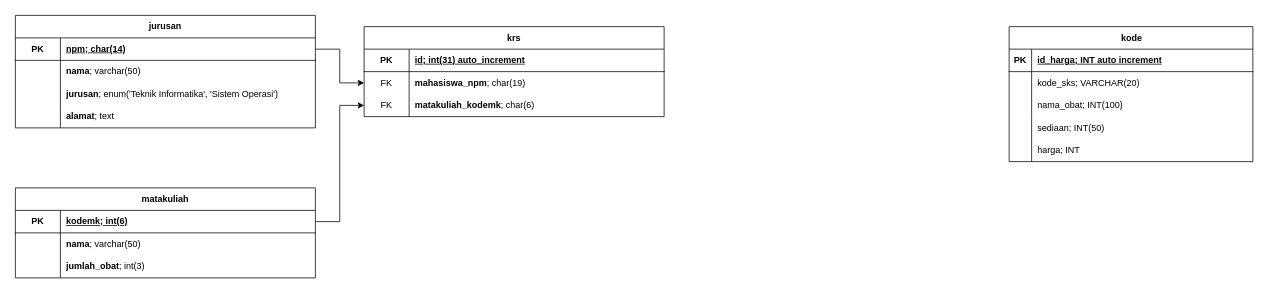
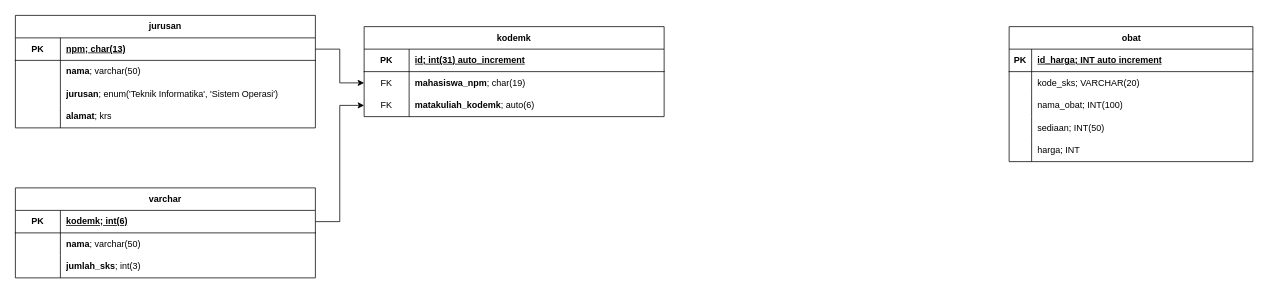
node "krs": label "krs" -> "kodemk"
node "kode": label "kode" -> "obat"
node "npm; char(14)": label "npm; char(14)" -> "npm; char(13)"
node "matakuliah_kodemk; char(6)": label "matakuliah_kodemk; char(6)" -> "matakuliah_kodemk; auto(6)"
node "alamat; text": label "alamat; text" -> "alamat; krs"
node "matakuliah": label "matakuliah" -> "varchar"
node "jumlah_obat; int(3)": label "jumlah_obat; int(3)" -> "jumlah_sks; int(3)"
